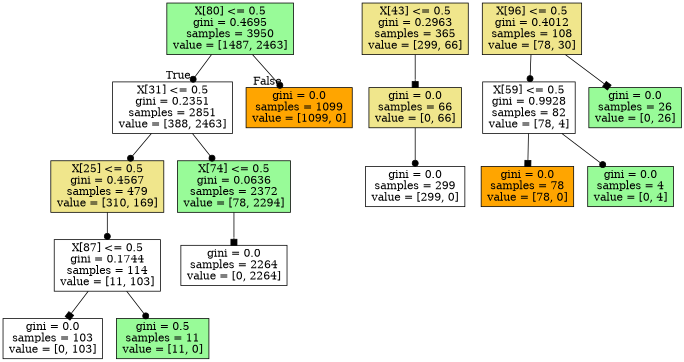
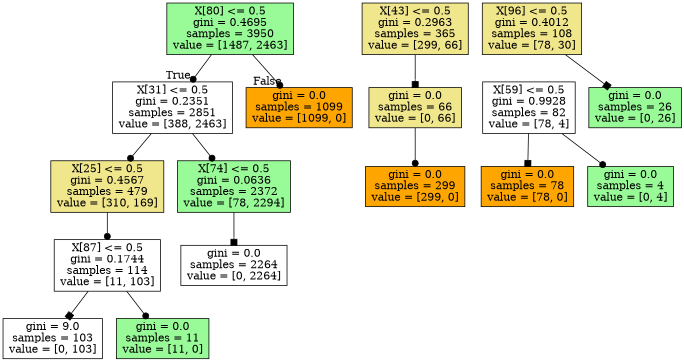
edge "X[96] <= 0.5 gini = 0.4012 samples = 108 value = [78, 30]" -> "X[59] <= 0.5 gini = 0.9928 samples = 82 value = [78, 4]": removed
node "gini = 0.0 samples = 299 value = [299, 0]": fillcolor white -> orange
node "gini = 0.0 samples = 103 value = [0, 103]": label "gini = 0.0 samples = 103 value = [0, 103]" -> "gini = 9.0 samples = 103 value = [0, 103]"
node "gini = 0.5 samples = 11 value = [11, 0]": label "gini = 0.5 samples = 11 value = [11, 0]" -> "gini = 0.0 samples = 11 value = [11, 0]"
